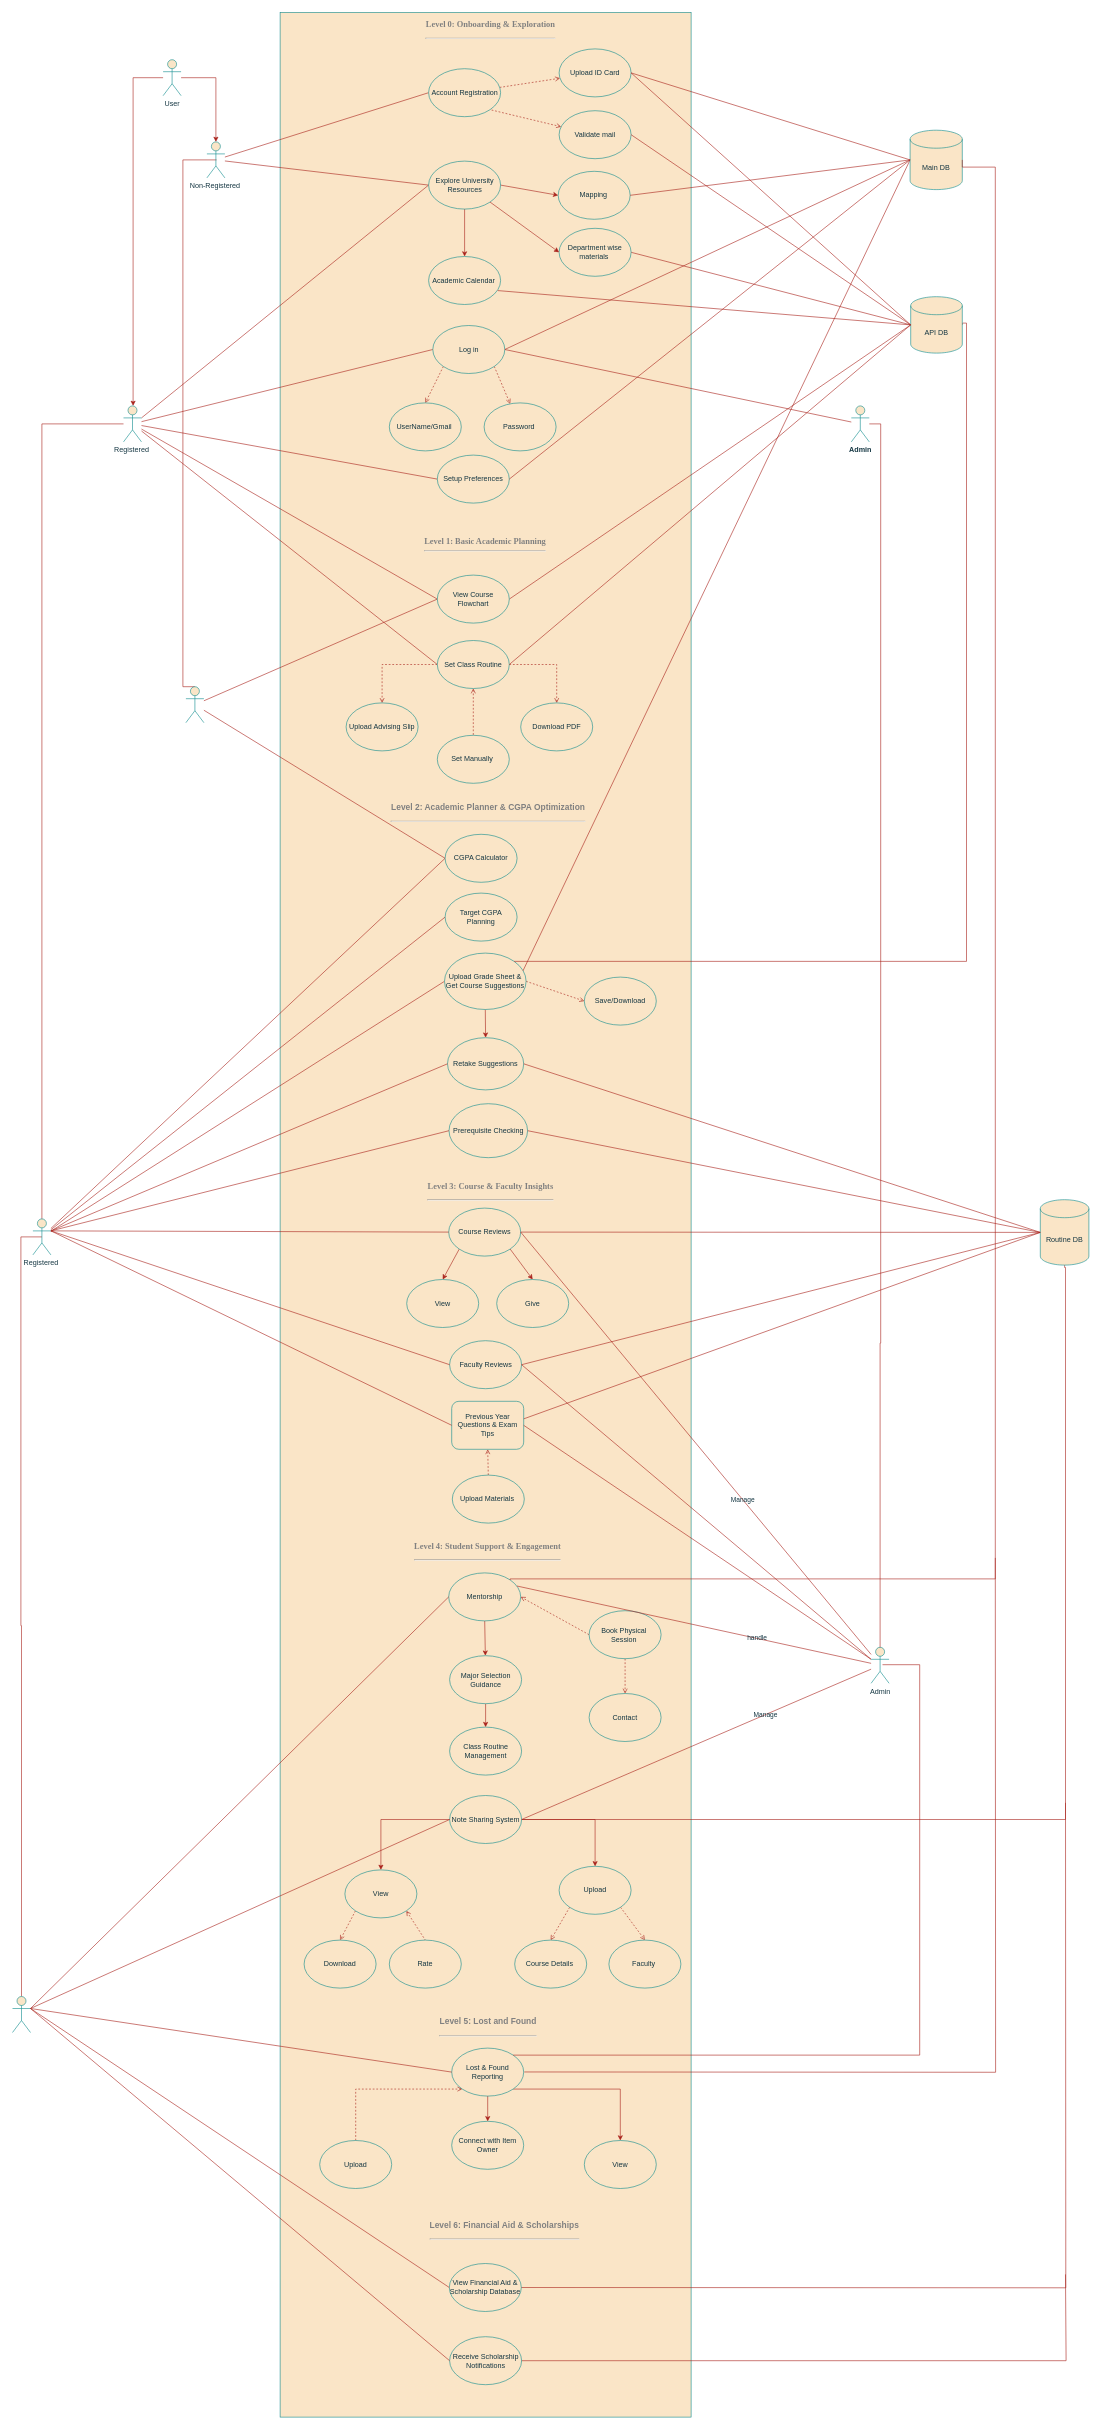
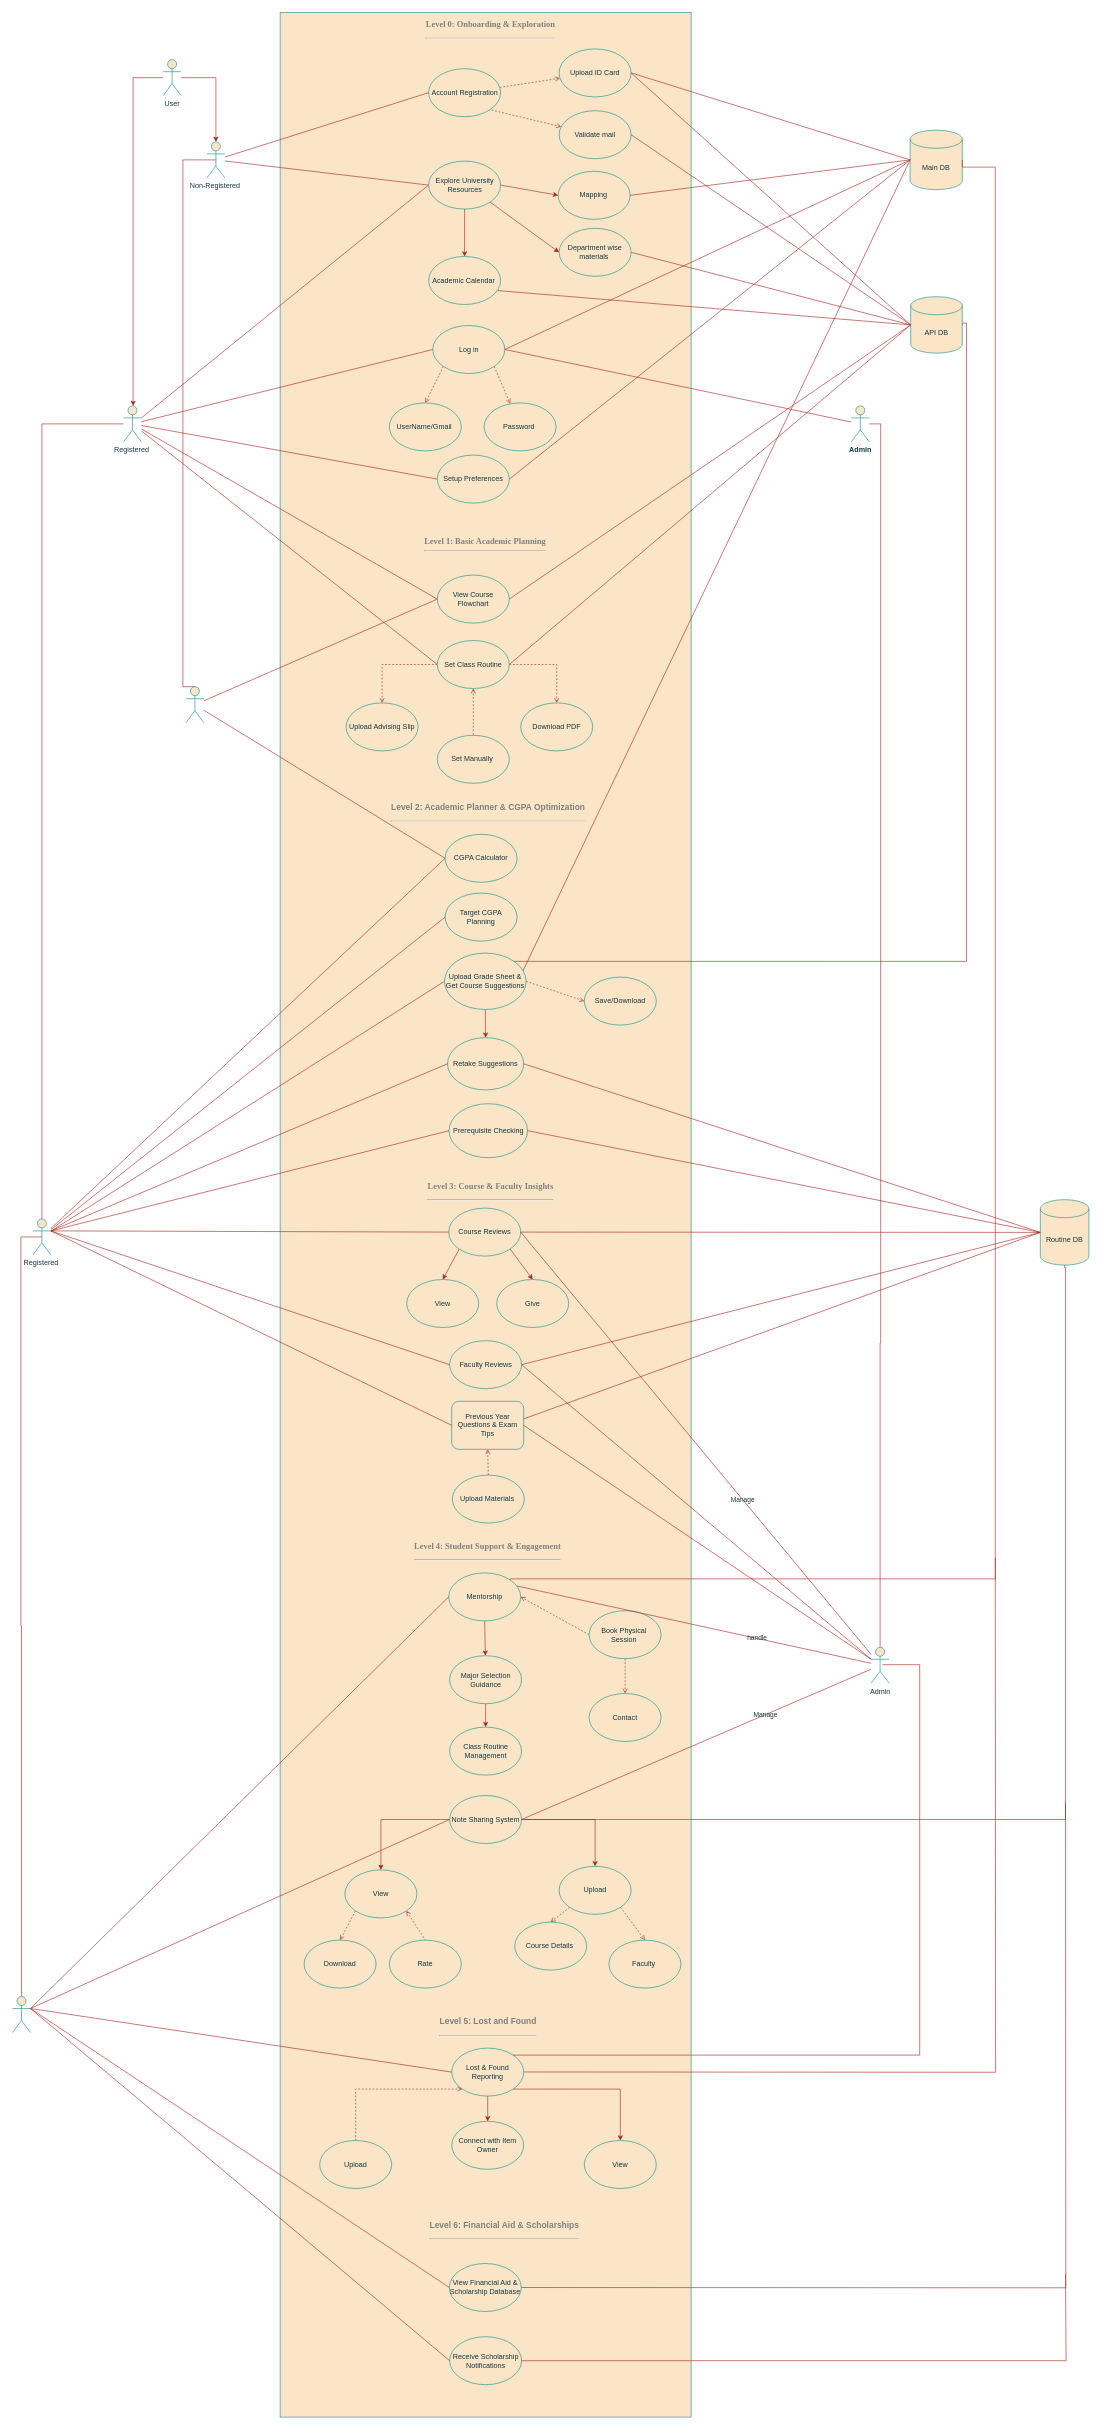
node "Course Details": moved (551, 1964) -> (551, 1946)
